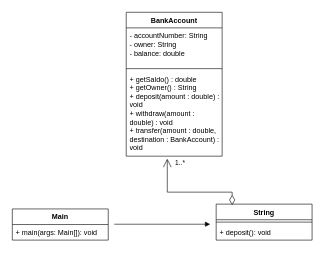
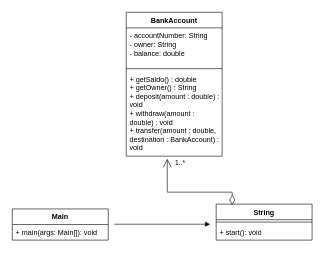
node "+ deposit(): void": label "+ deposit(): void" -> "+ start(): void"
